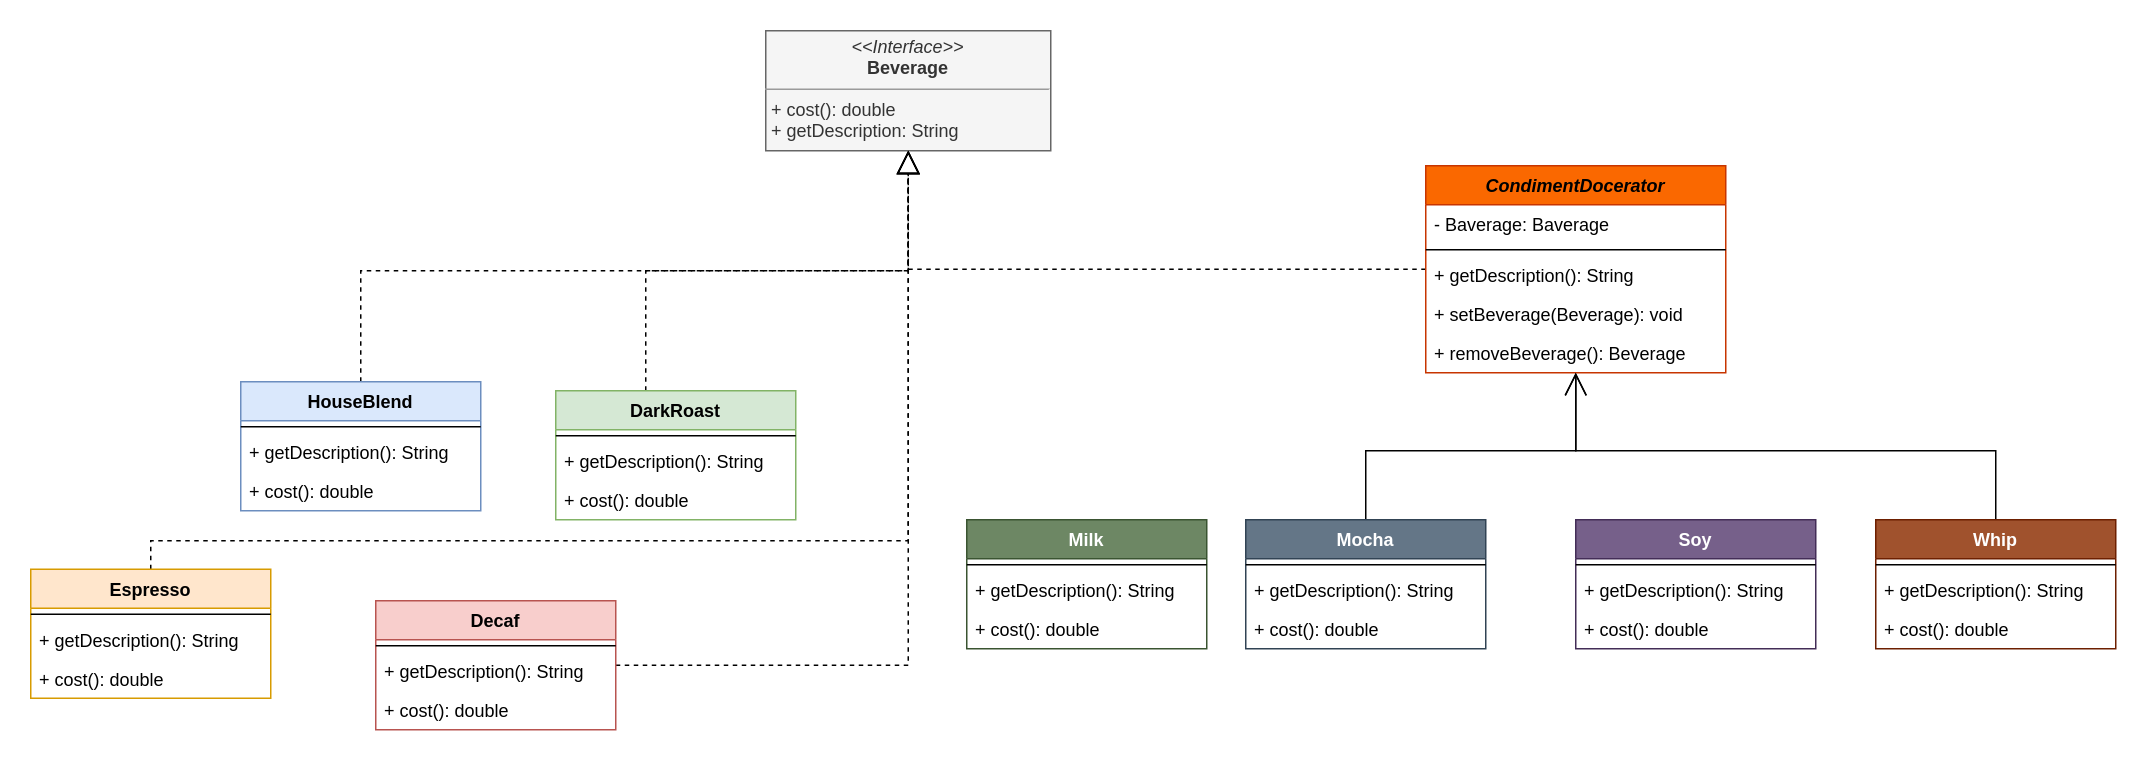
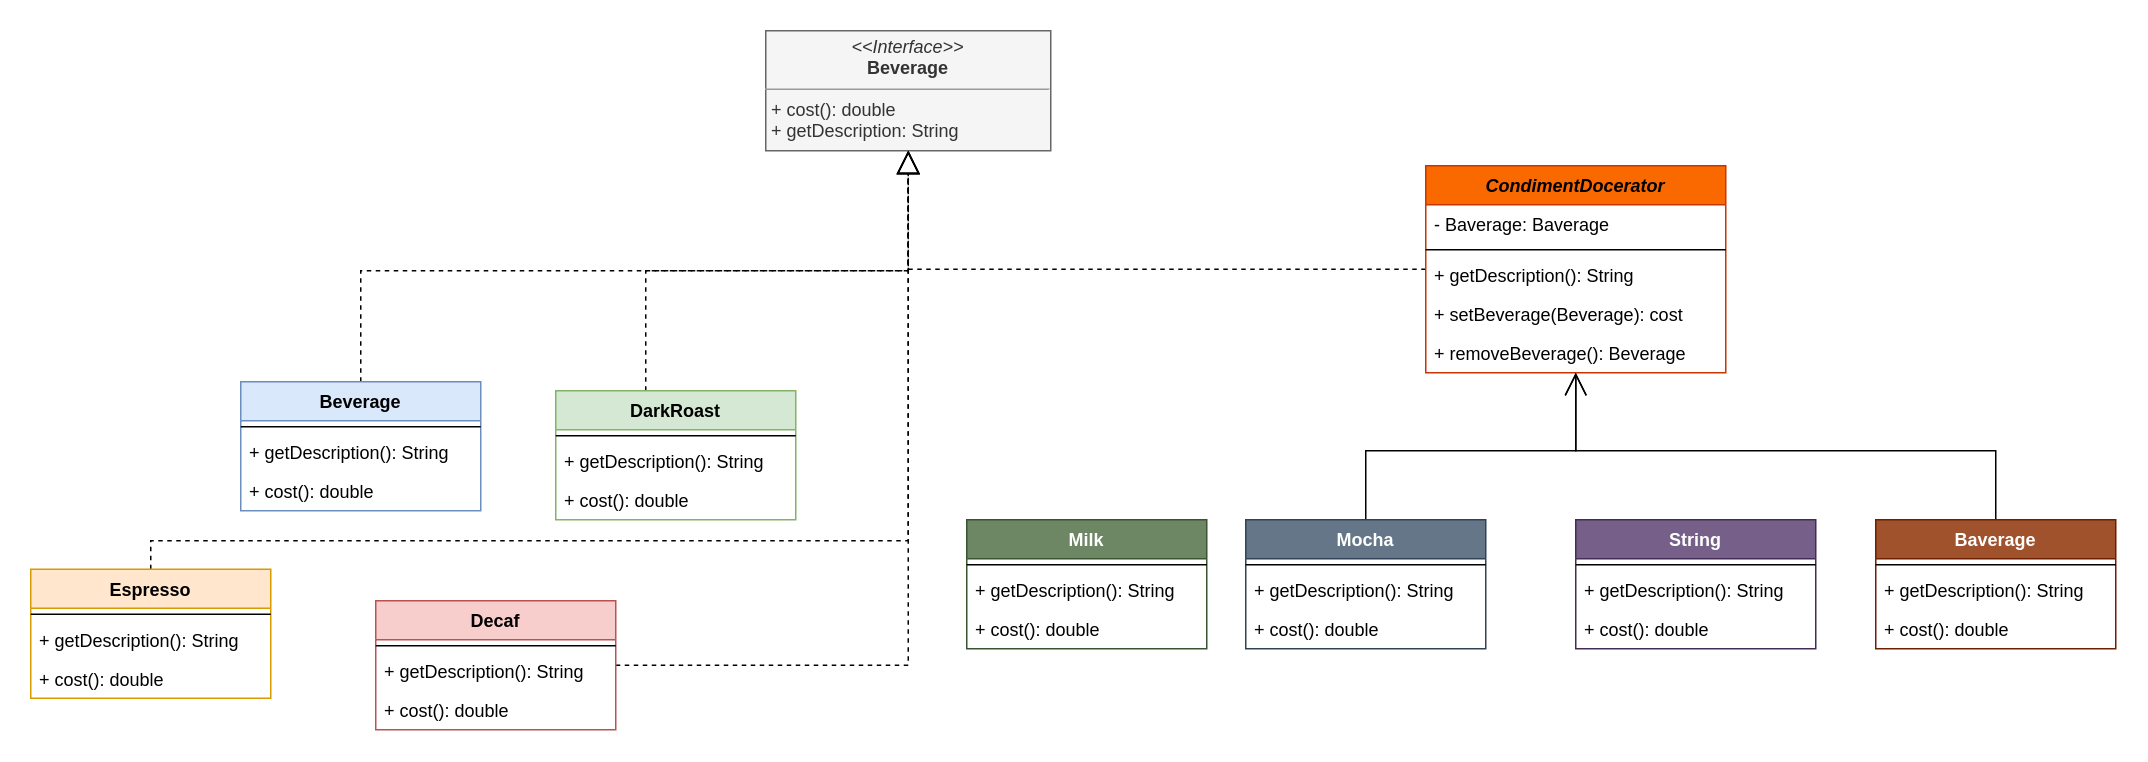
node "+ setBeverage(Beverage): void": label "+ setBeverage(Beverage): void" -> "+ setBeverage(Beverage): cost"
node "HouseBlend": label "HouseBlend" -> "Beverage"
node "Soy": label "Soy" -> "String"
node "Whip": label "Whip" -> "Baverage"
